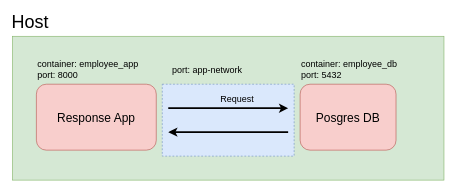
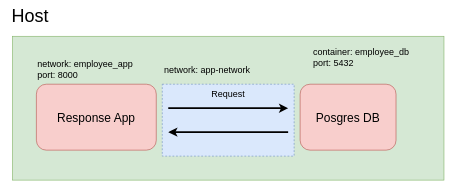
node "Host": moved (30, 21) -> (30, 15)
node "container: employee_app port: 8000": label "container: employee_app port: 8000" -> "network: employee_app port: 8000"
node "port: app-network": label "port: app-network" -> "network: app-network"
node "container: employee_db port: 5432": moved (354, 69) -> (366, 57)
node "Request": moved (237, 99) -> (228, 93)
